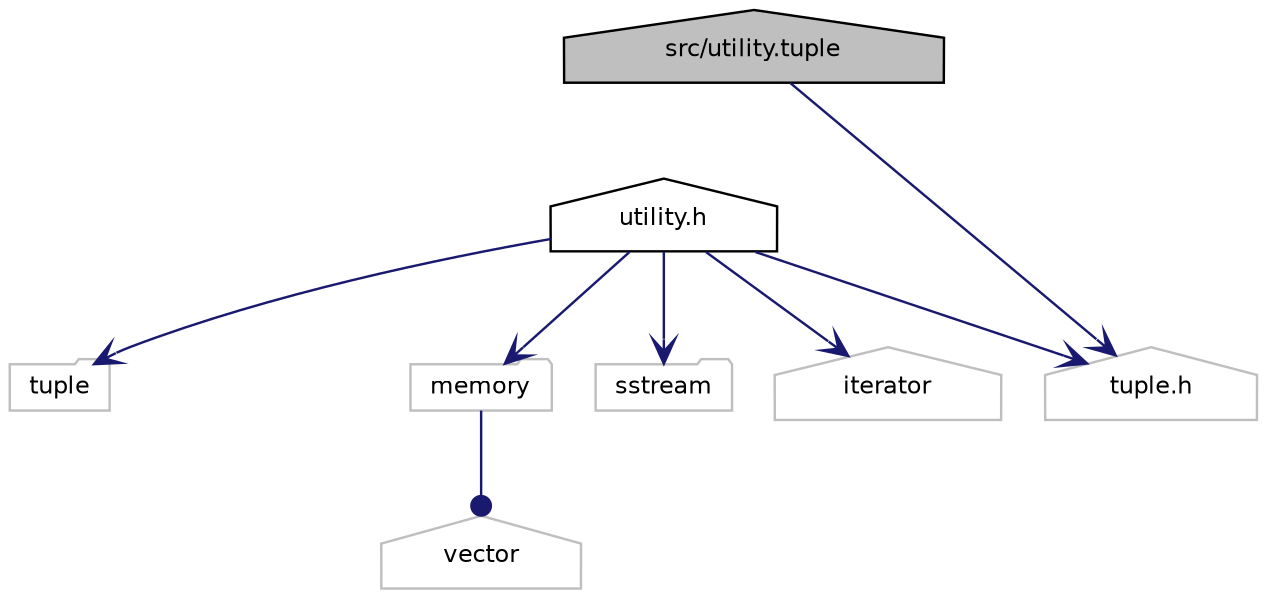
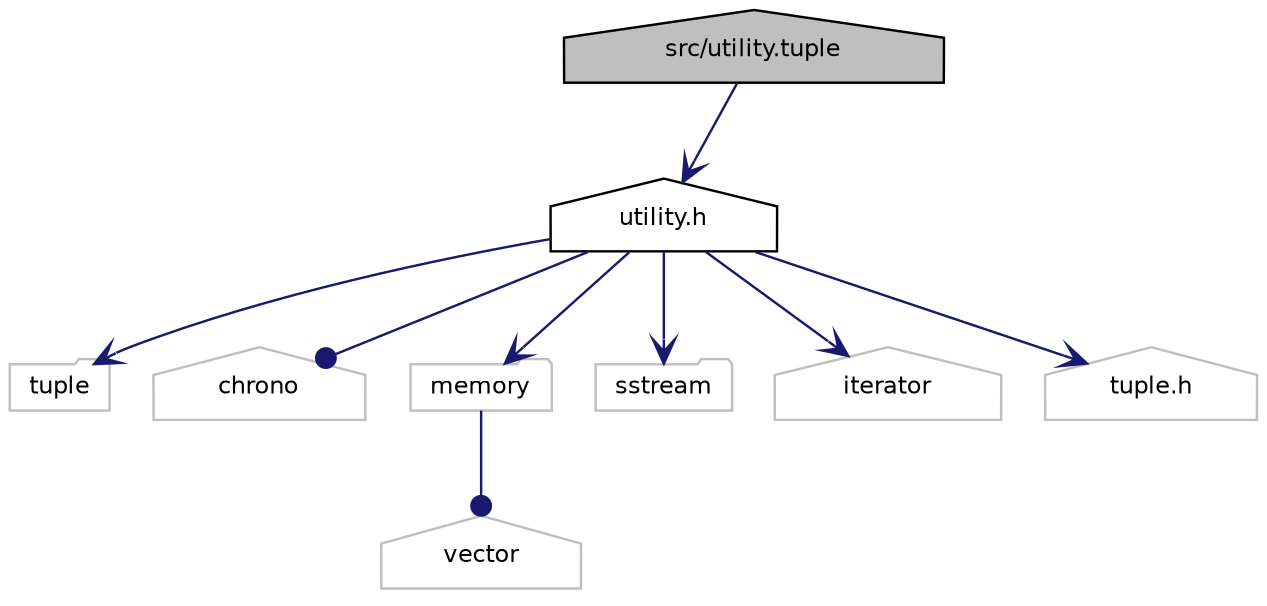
edge "src/utility.tuple" -> "tuple.h": now "src/utility.tuple" -> "utility.h"
node "chrono": added
